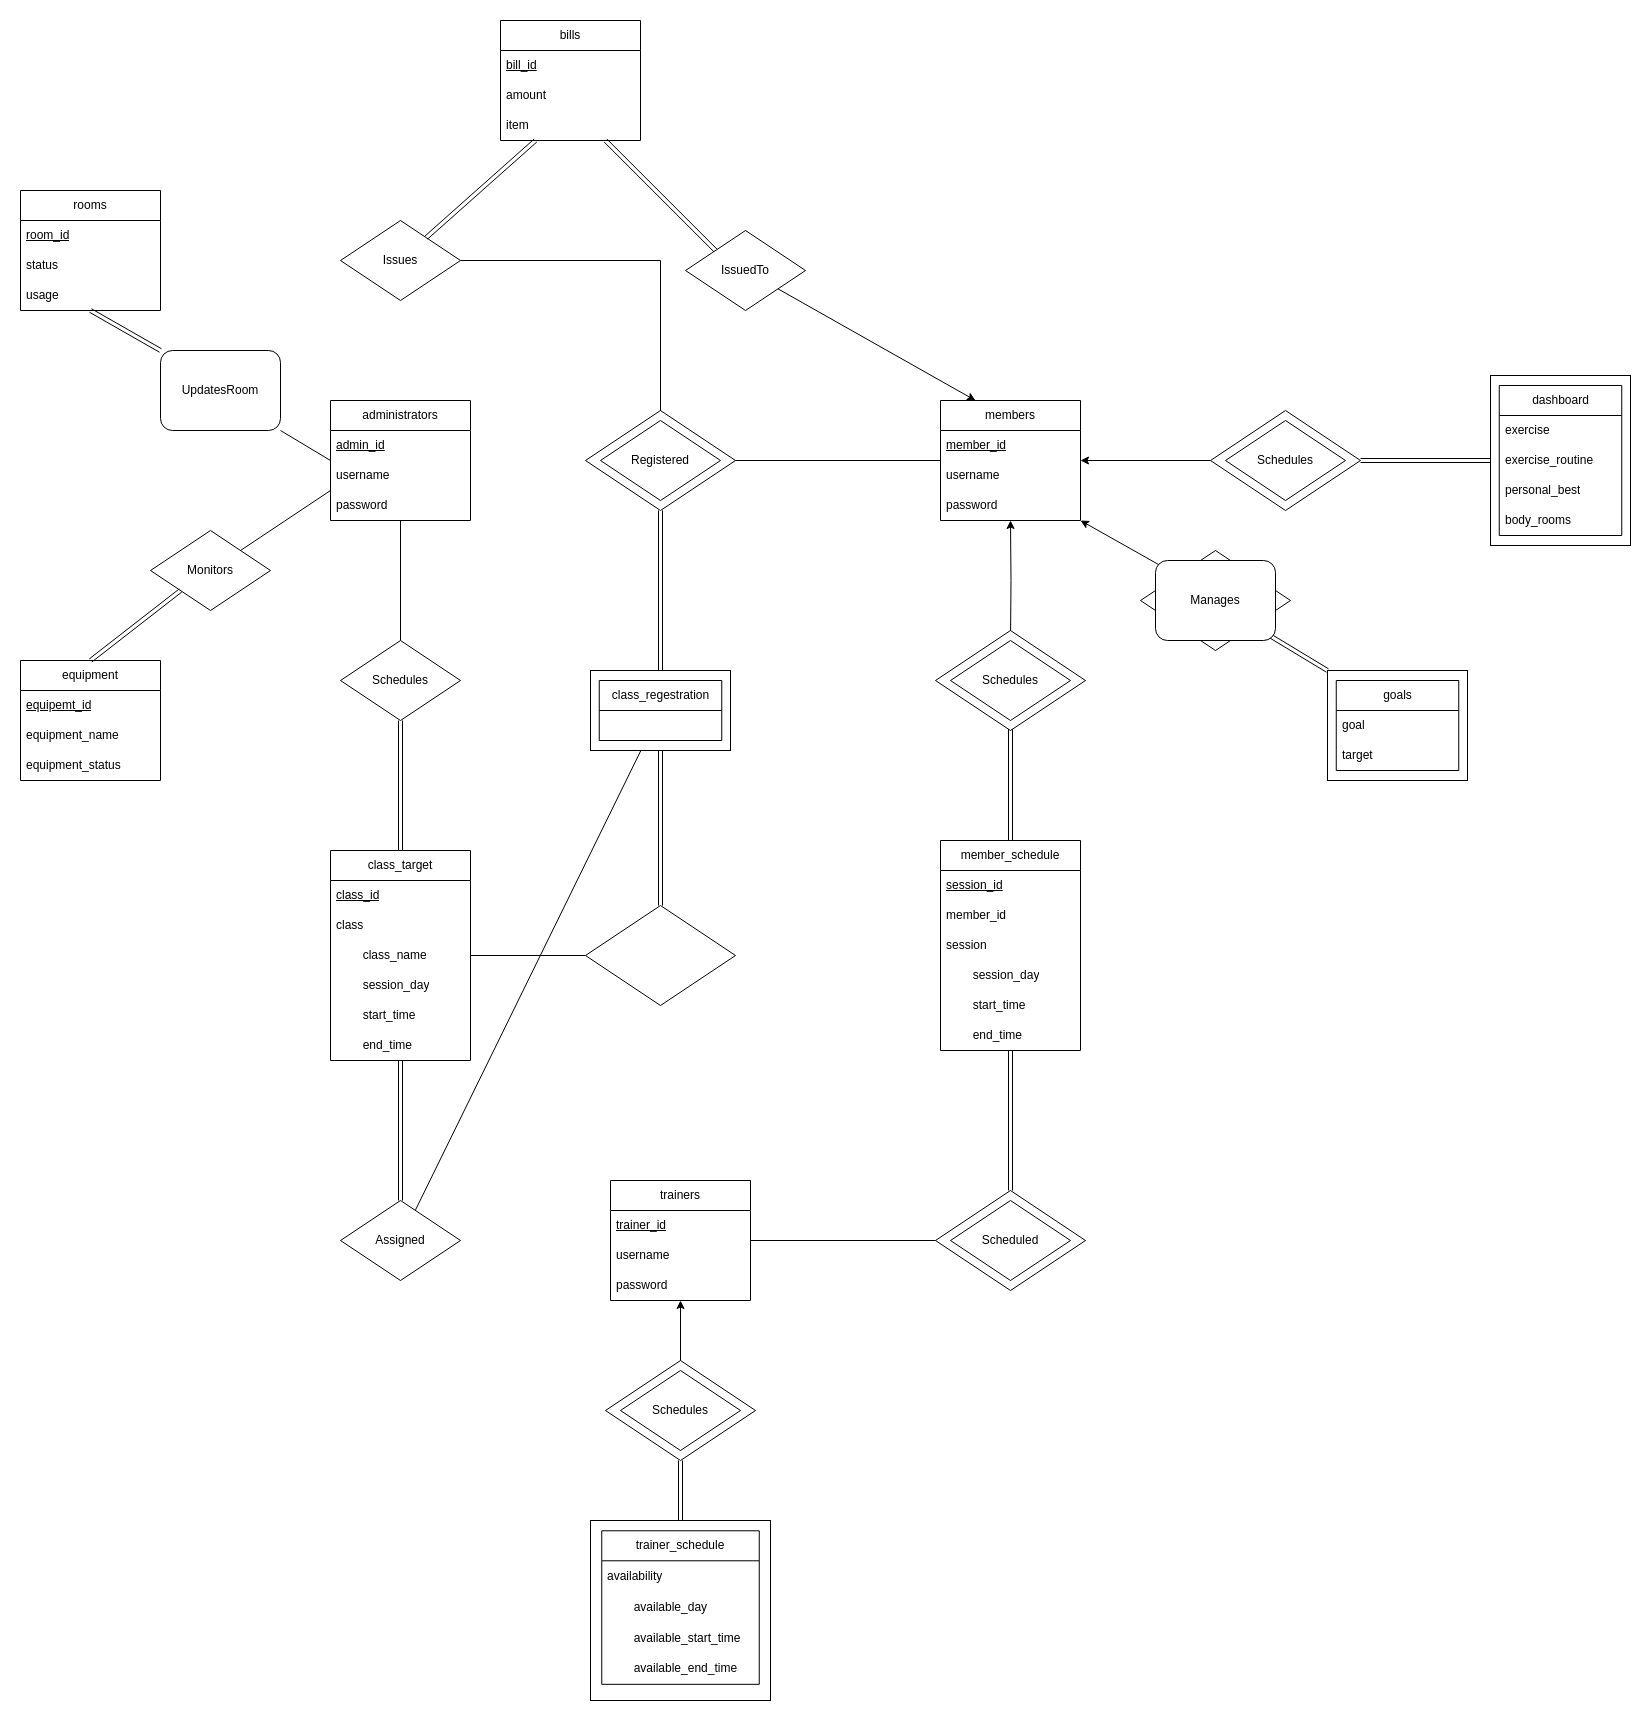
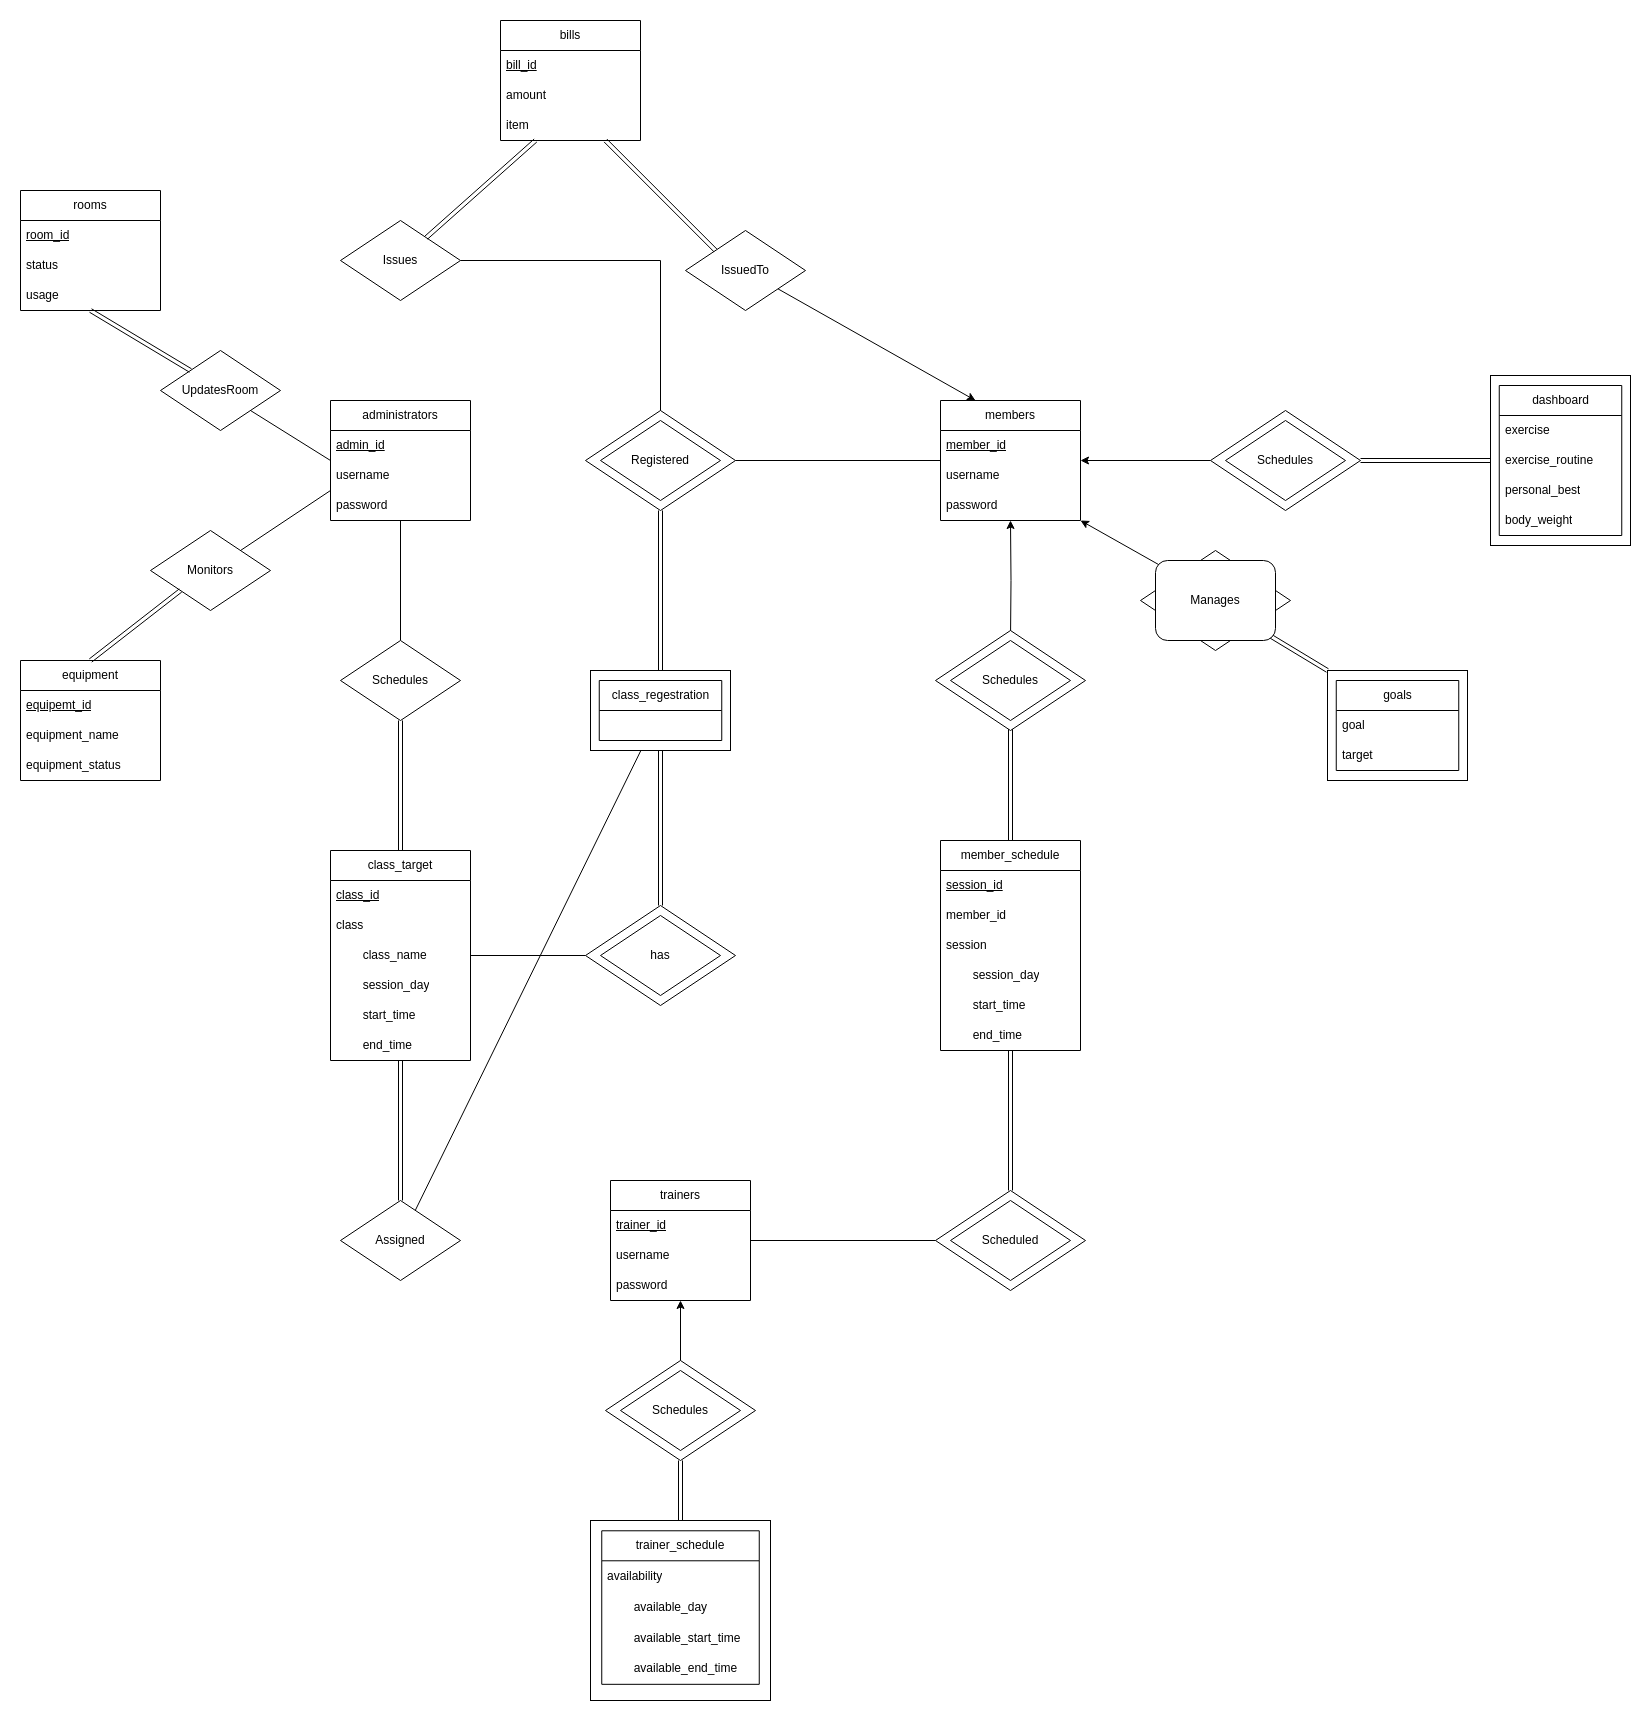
node "UpdatesRoom": shape rounded rectangle -> diamond
node "body_rooms": label "body_rooms" -> "body_weight"
node "has": added
